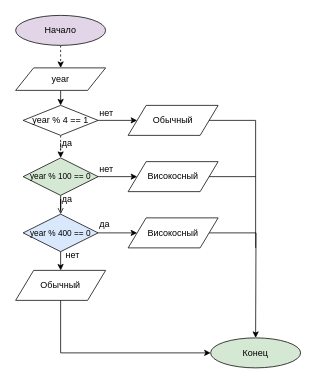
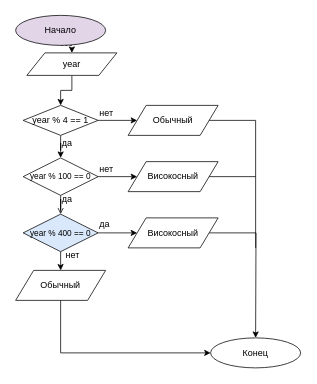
node "year": moved (60, 79) -> (72, 64)
edge "year % 4 == 1" -> "year % 100 == 0": style dashed -> solid
node "year % 100 == 0": fillcolor #d5e8d4 -> #ffffff
node "Конец": fillcolor #d5e8d4 -> #ffffff
